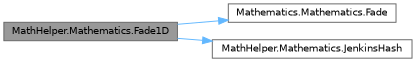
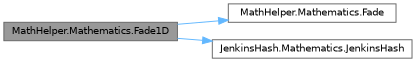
node "Mathematics.Mathematics.Fade": label "Mathematics.Mathematics.Fade" -> "MathHelper.Mathematics.Fade"
node "MathHelper.Mathematics.JenkinsHash": label "MathHelper.Mathematics.JenkinsHash" -> "JenkinsHash.Mathematics.JenkinsHash"
